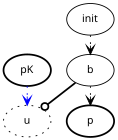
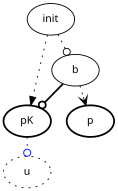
edge "init" -> "b": arrowhead vee -> odot
edge "init" -> "pK": added
edge "pK" -> "u": arrowhead vee -> odot
edge "b" -> "u": now "b" -> "pK"
